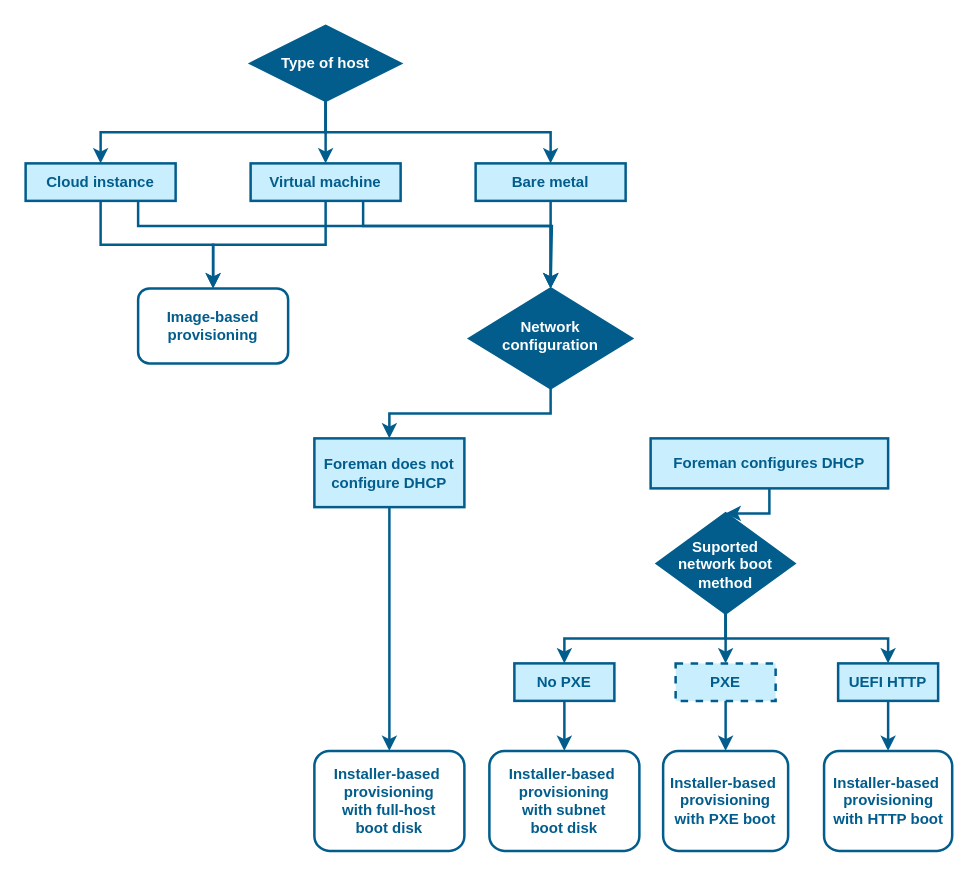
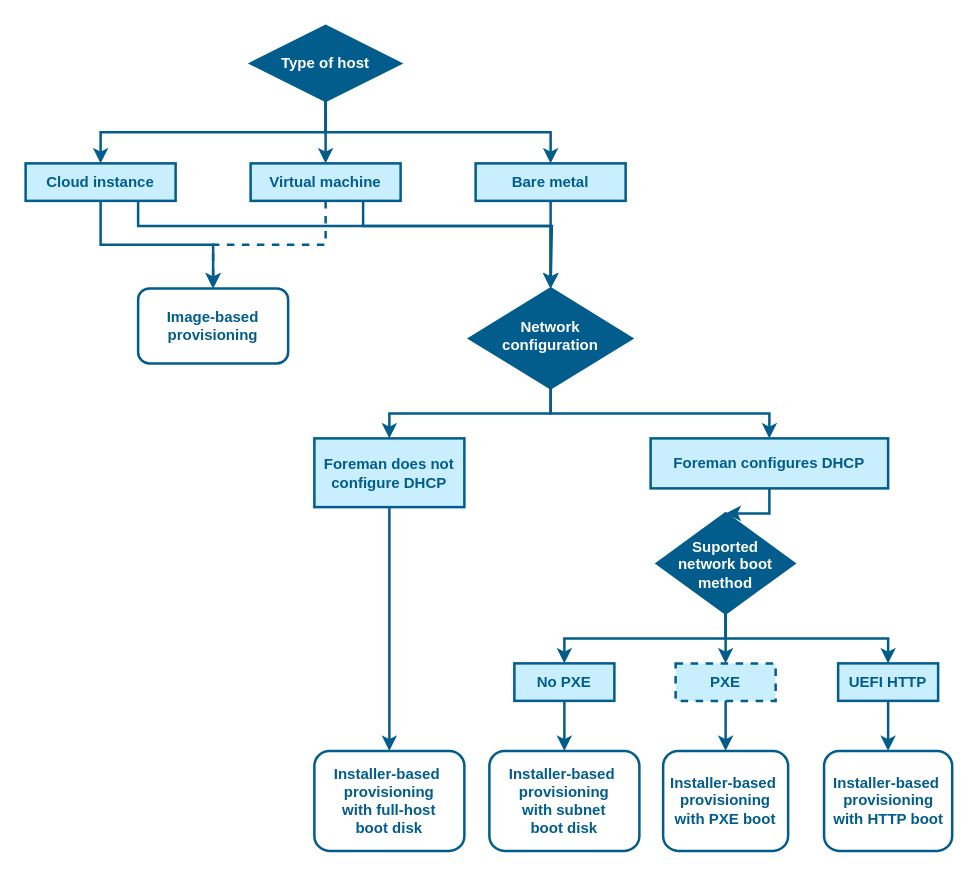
edge "Virtual machine" -> "Image-based provisioning": style solid -> dashed
edge "Network configuration" -> "Foreman configures DHCP": added
